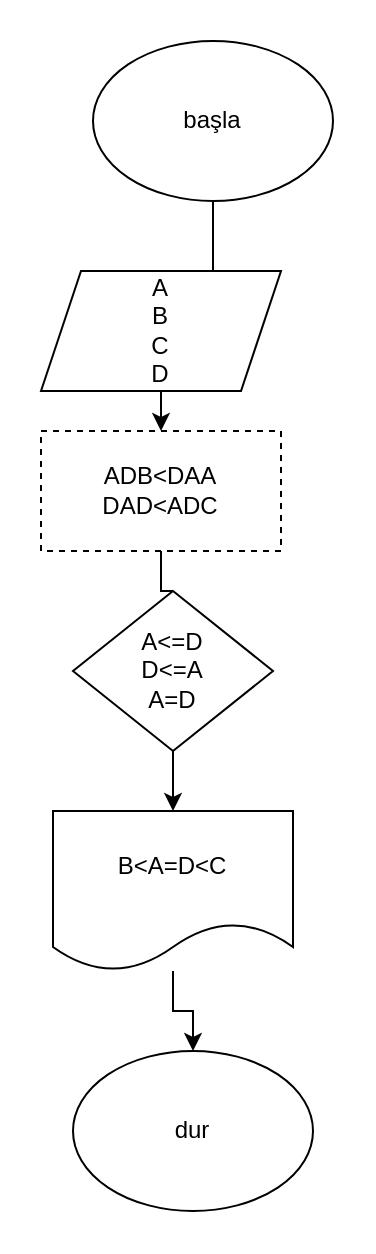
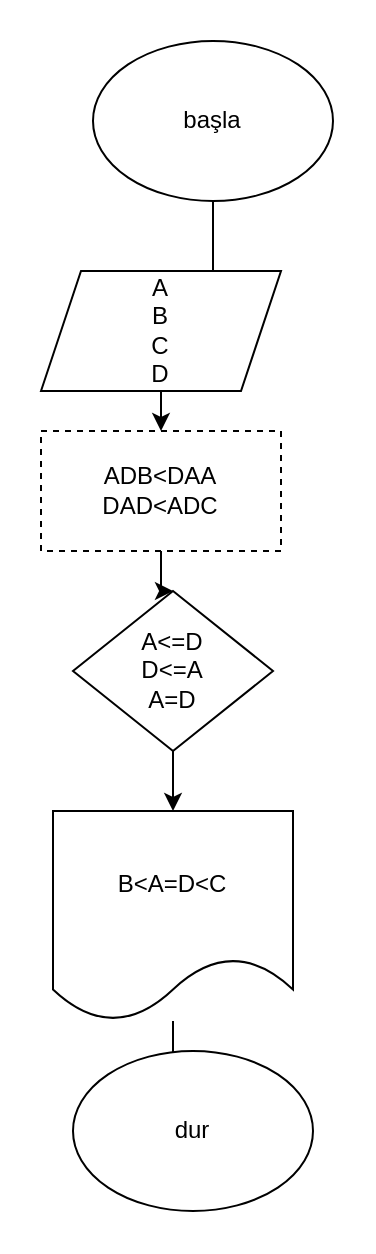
edge "ADB<DAA DAD<ADC" -- "A<=D D<=A A=D": arrowhead none -> classic
node "B<A=D<C": size 240x160 -> 240x210
